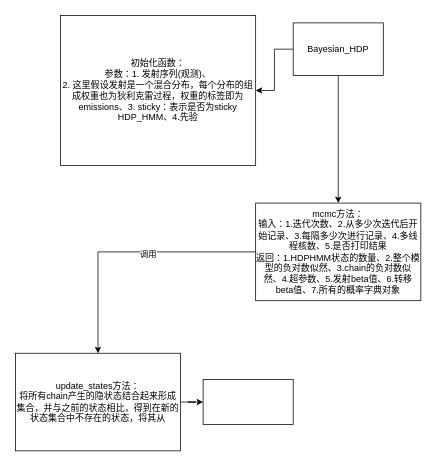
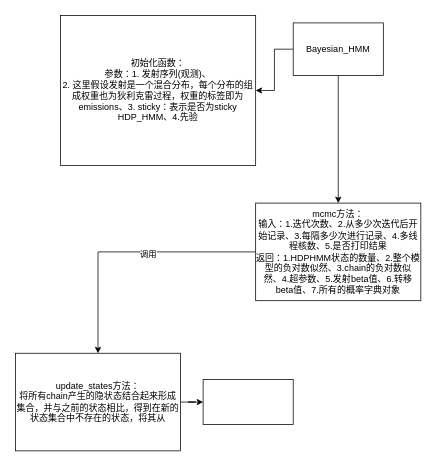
node "Bayesian_HDP": label "Bayesian_HDP" -> "Bayesian_HMM"
